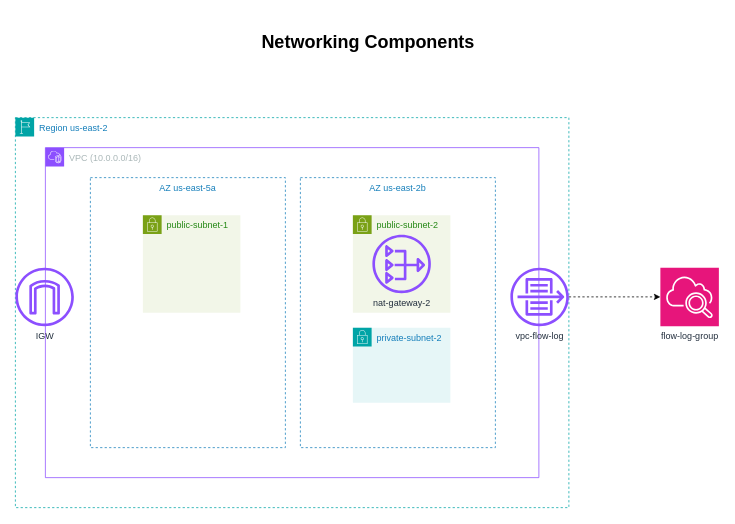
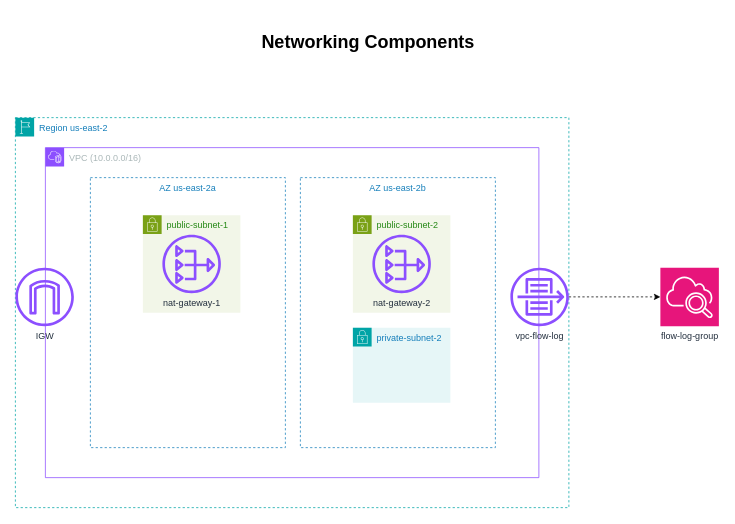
node "AZ us-east-5a": label "AZ us-east-5a" -> "AZ us-east-2a"
node "nat-gateway-1": added
